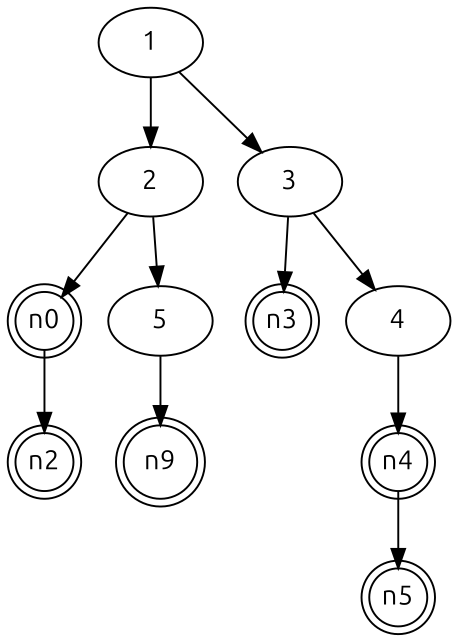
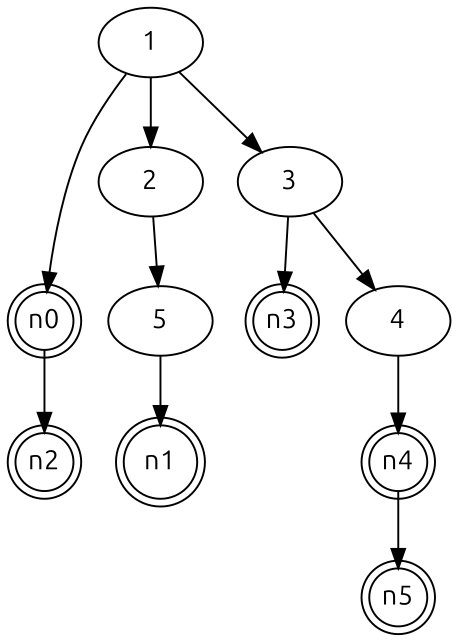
edge "2" -> "n0": now "1" -> "n0"
node "n9": label "n9" -> "n1"
